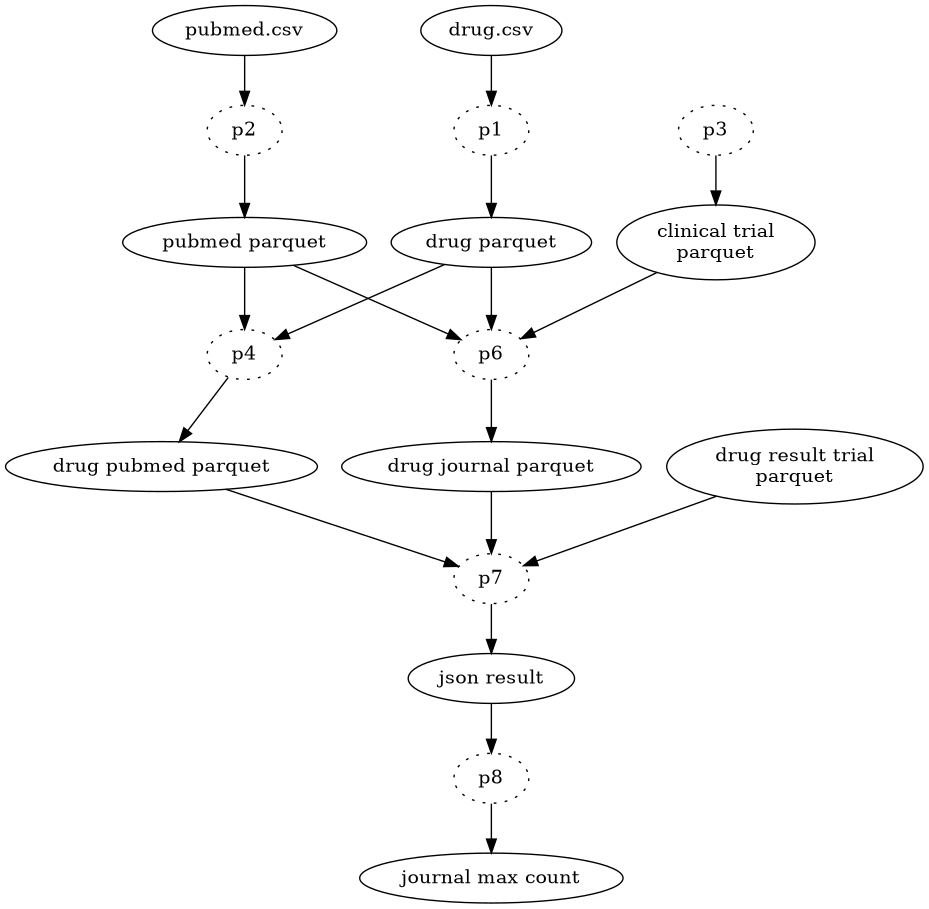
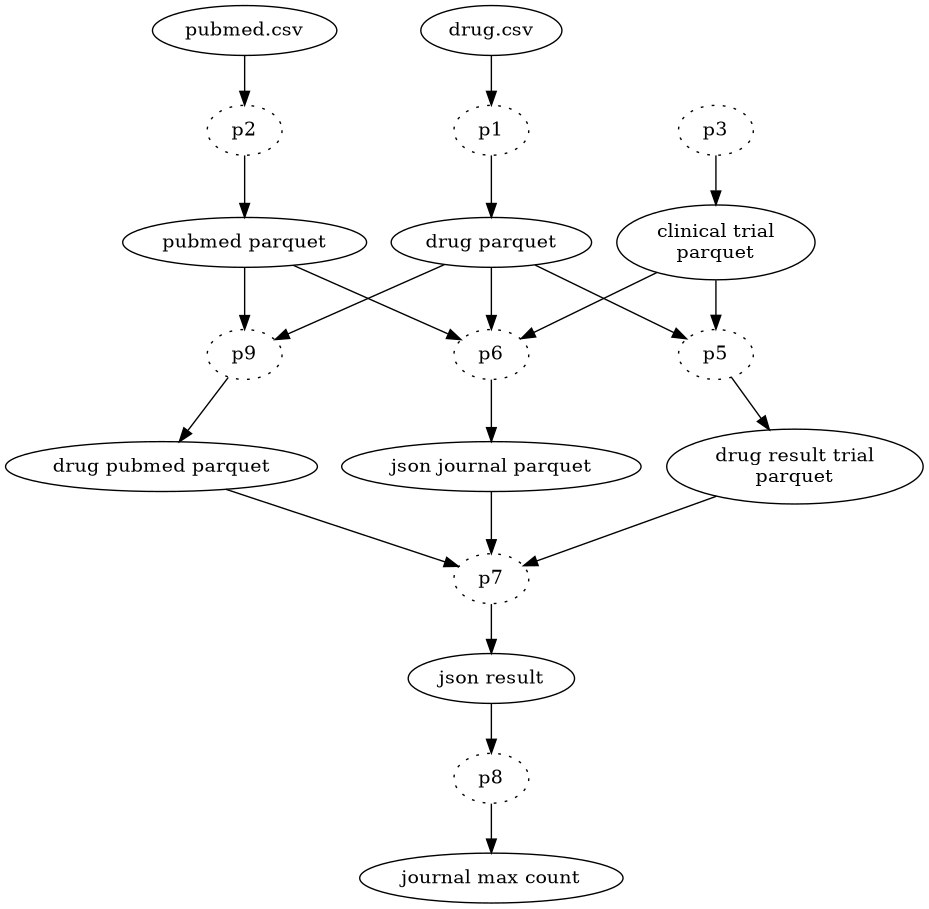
node "p4": label "p4" -> "p9"
node "p5": added
node "drug journal parquet": label "drug journal parquet" -> "json journal parquet"
